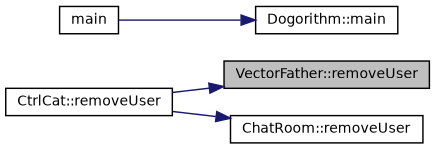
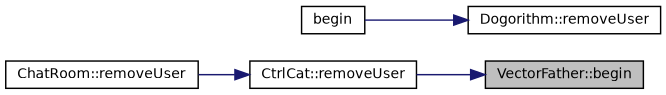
node "main": label "main" -> "begin"
node "Dogorithm::main": label "Dogorithm::main" -> "Dogorithm::removeUser"
node "VectorFather::removeUser": label "VectorFather::removeUser" -> "VectorFather::begin"
edge "CtrlCat::removeUser" -> "ChatRoom::removeUser": reversed
